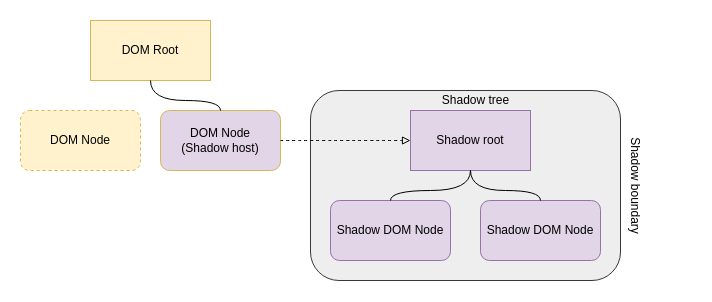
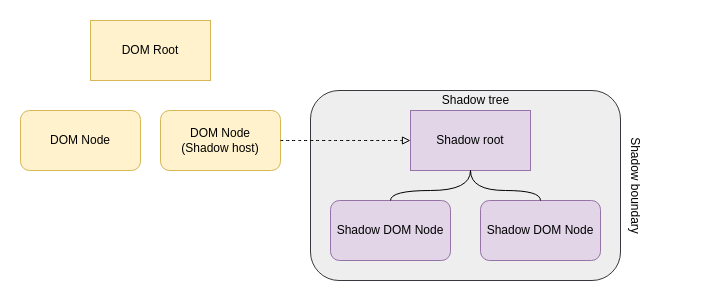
edge "DOM Root" -- "DOM Node (Shadow host)": removed
node "DOM Node": style dashed -> solid
node "DOM Node (Shadow host)": fillcolor #e1d5e7 -> #fff2cc
